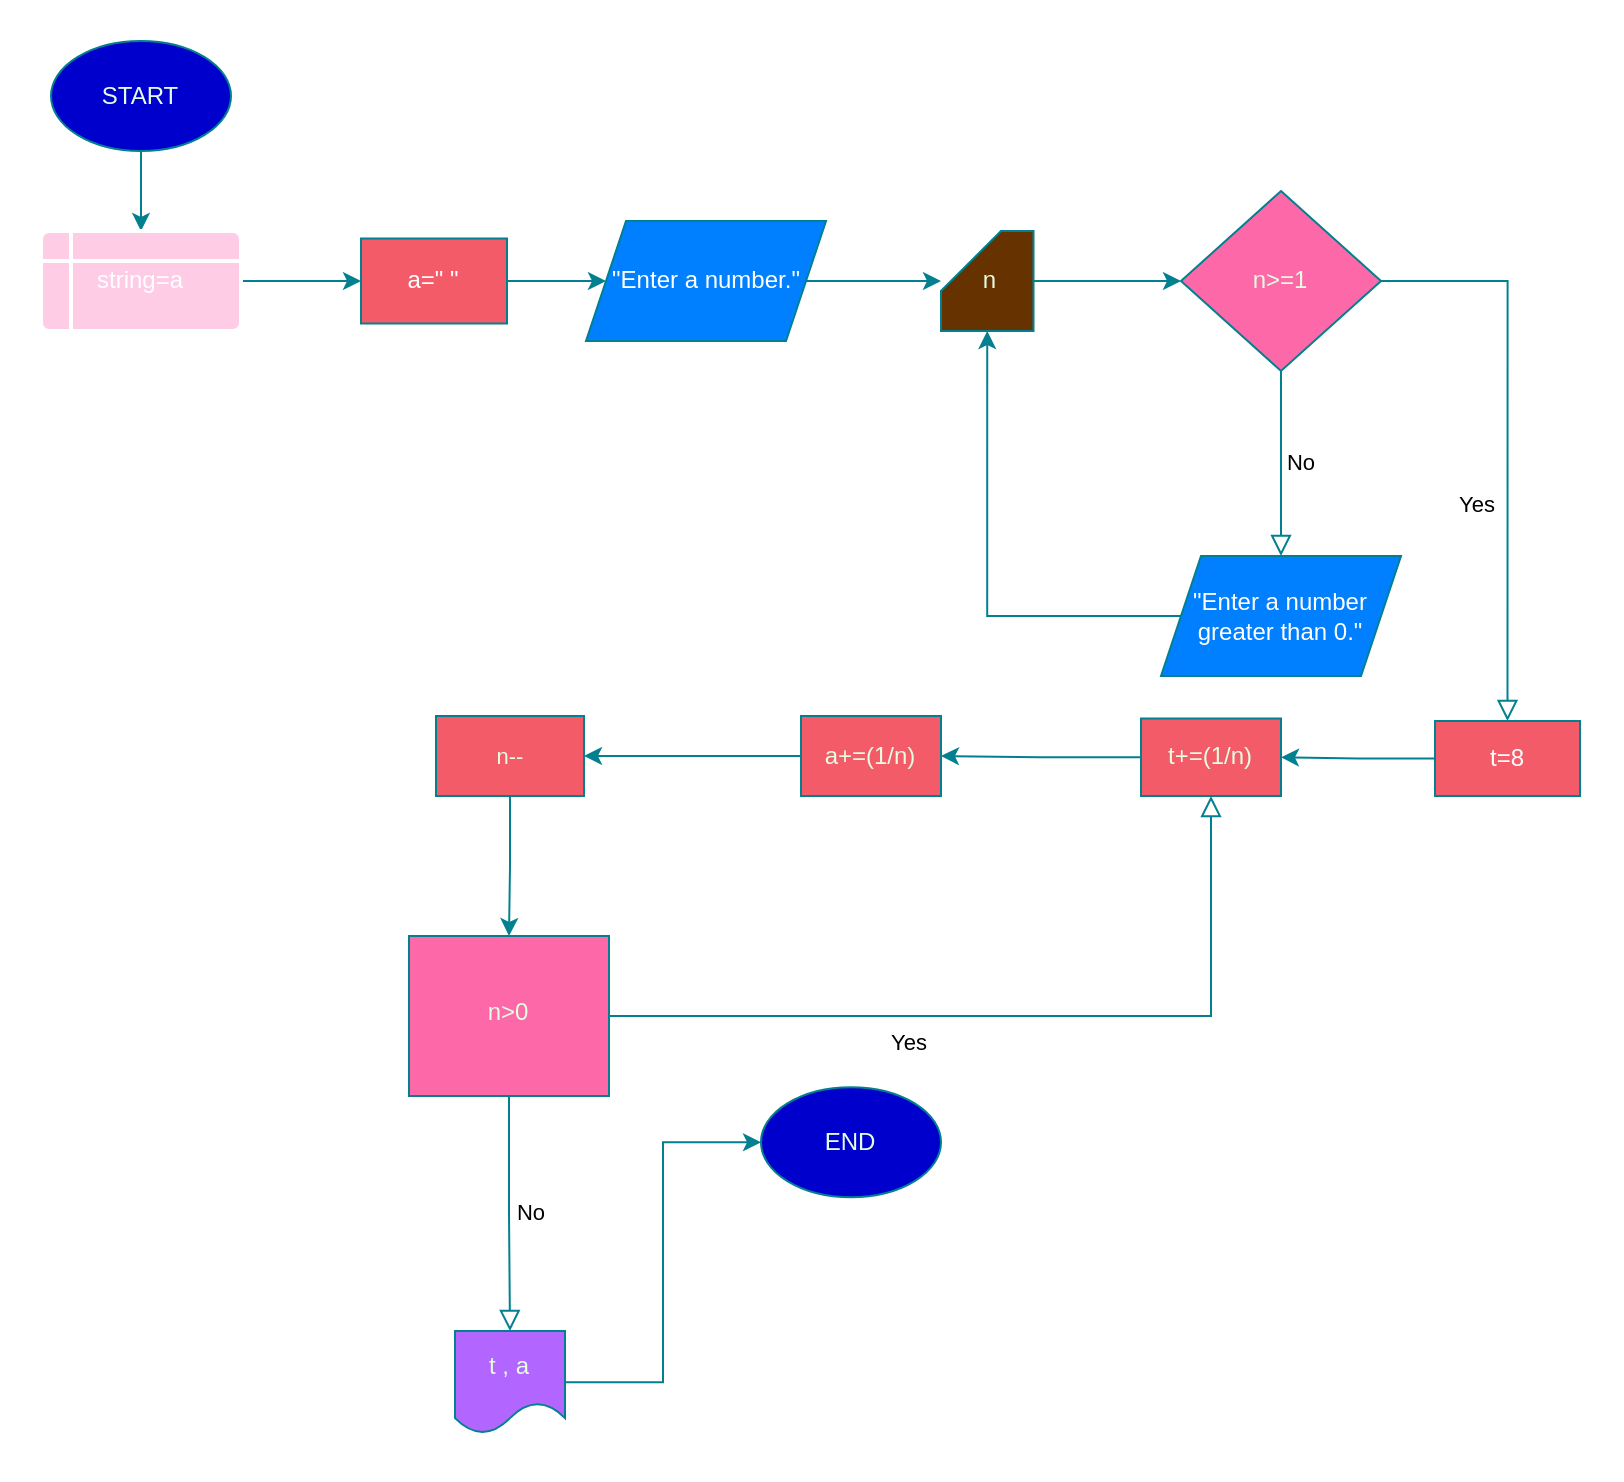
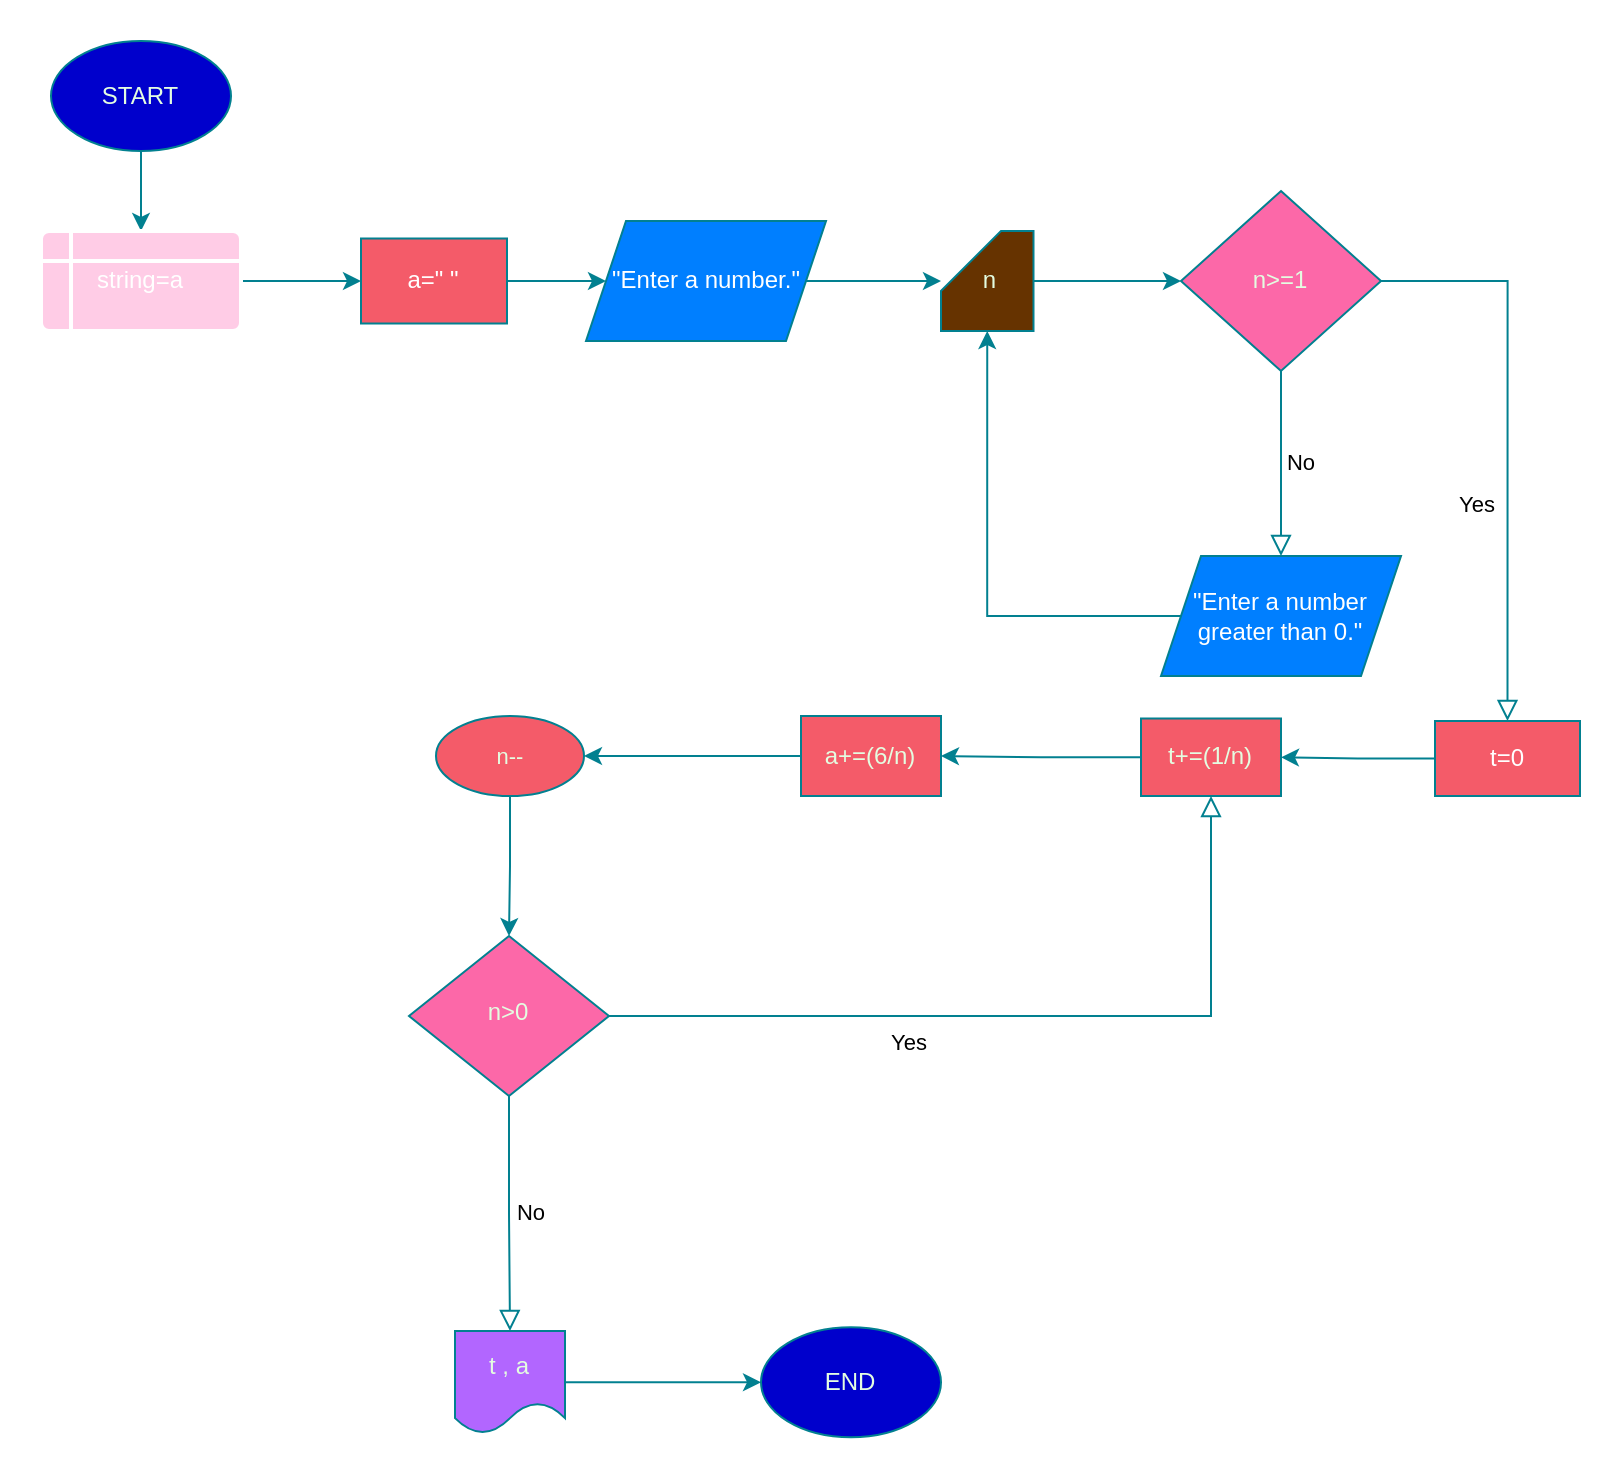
node "n--": shape rectangle -> ellipse
node "a+=(1/n)": label "a+=(1/n)" -> "a+=(6/n)"
node "t=8": label "t=8" -> "t=0"
node "n>0": shape rectangle -> diamond
node "END": moved (851, 1142) -> (851, 1382)
